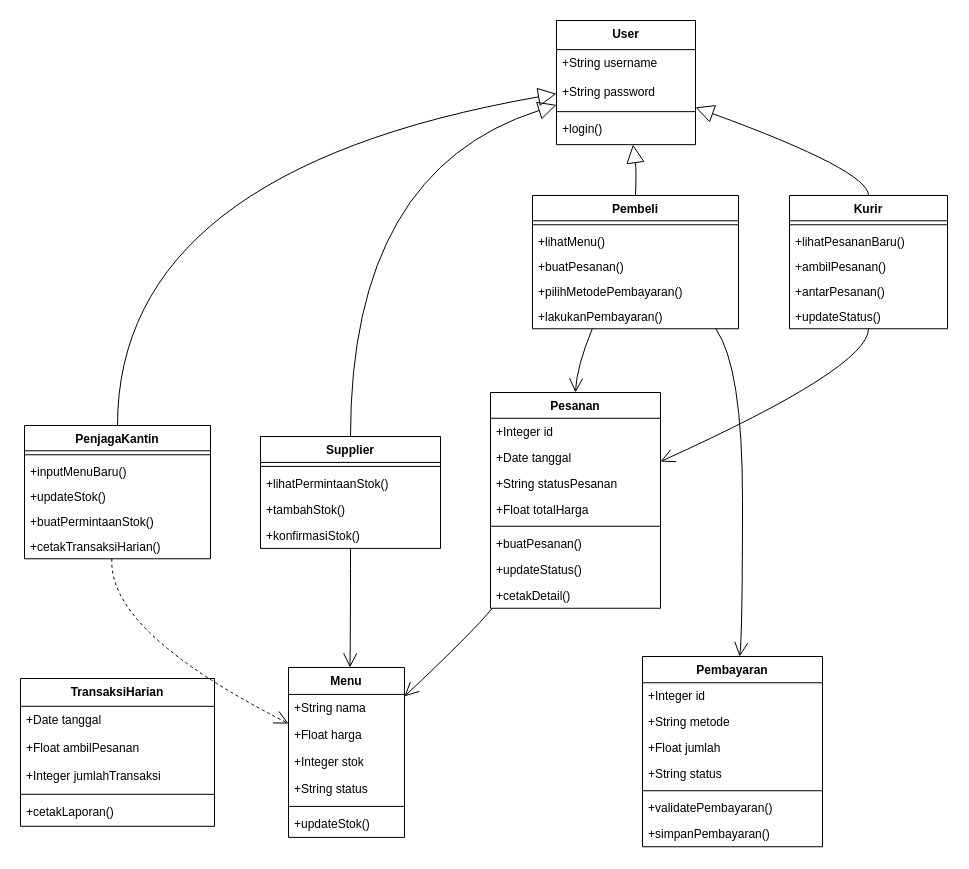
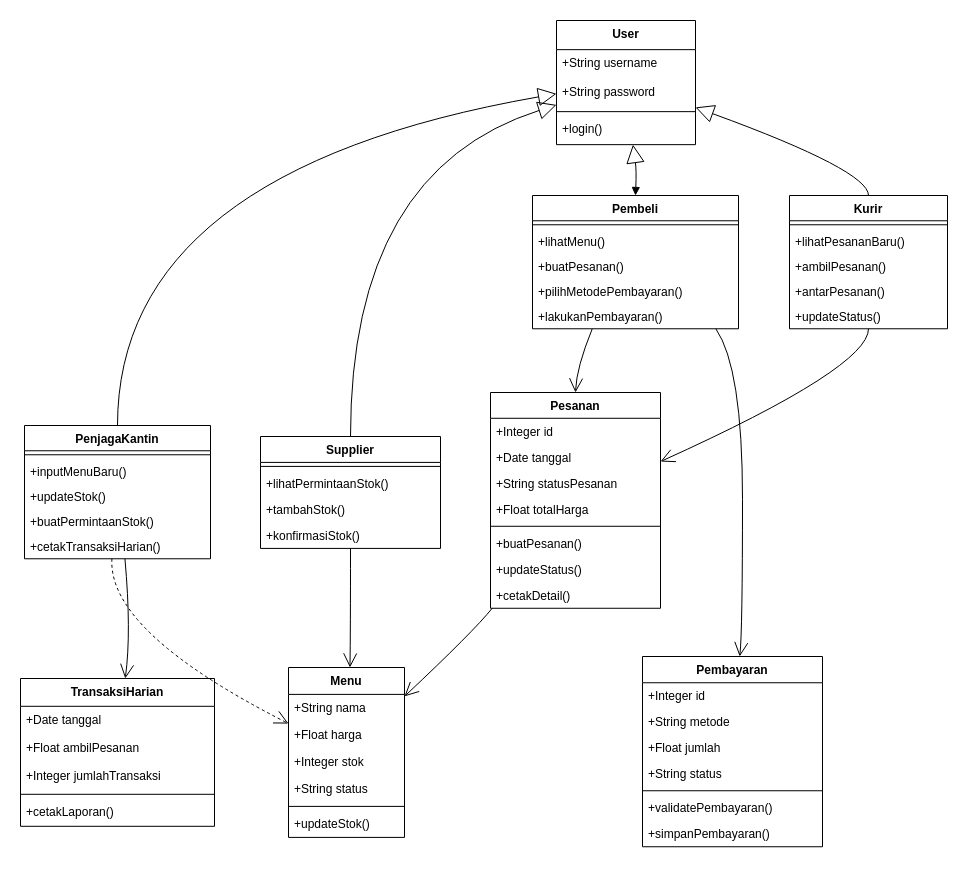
edge "Pembeli" -> "User": arrowhead none -> block
edge "PenjagaKantin" -> "TransaksiHarian": added
